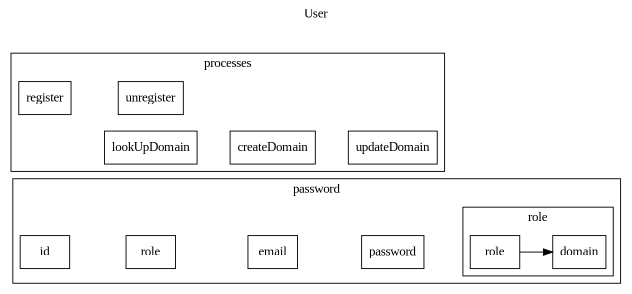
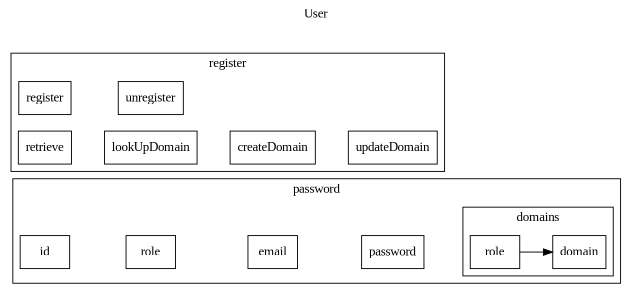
cluster "processes": label "processes" -> "register"
node "retrieve": added
cluster "role": label "role" -> "domains"
